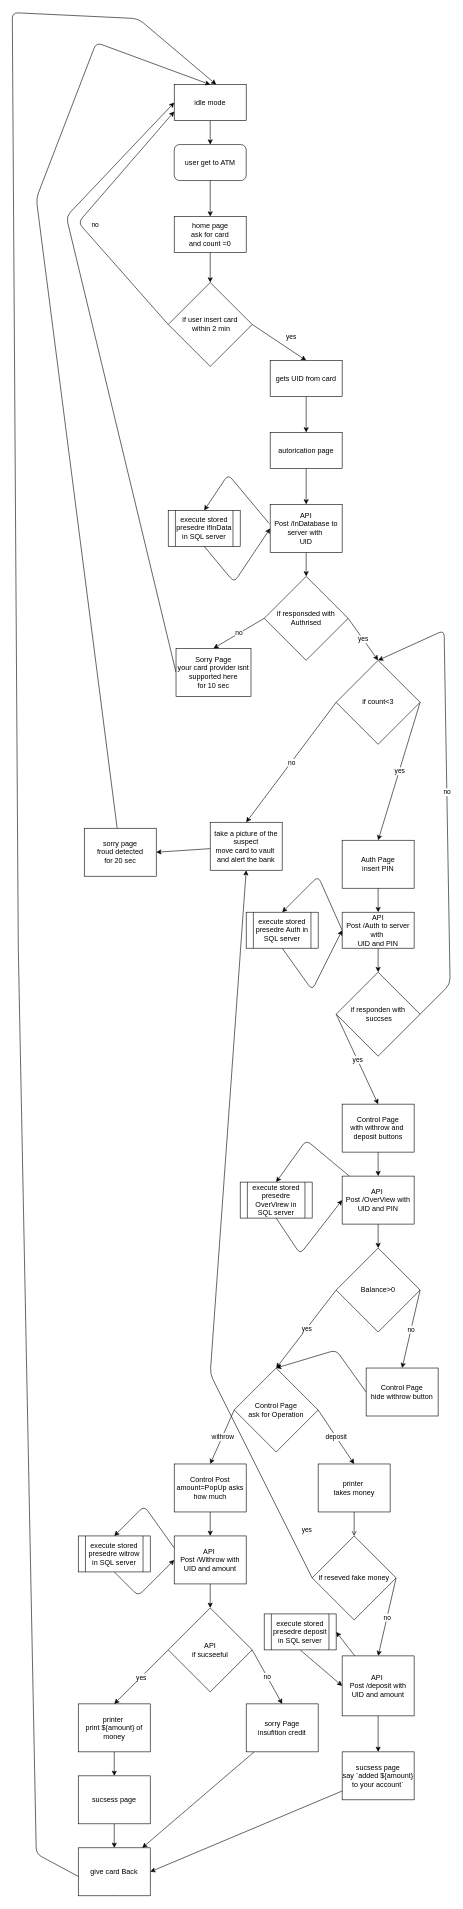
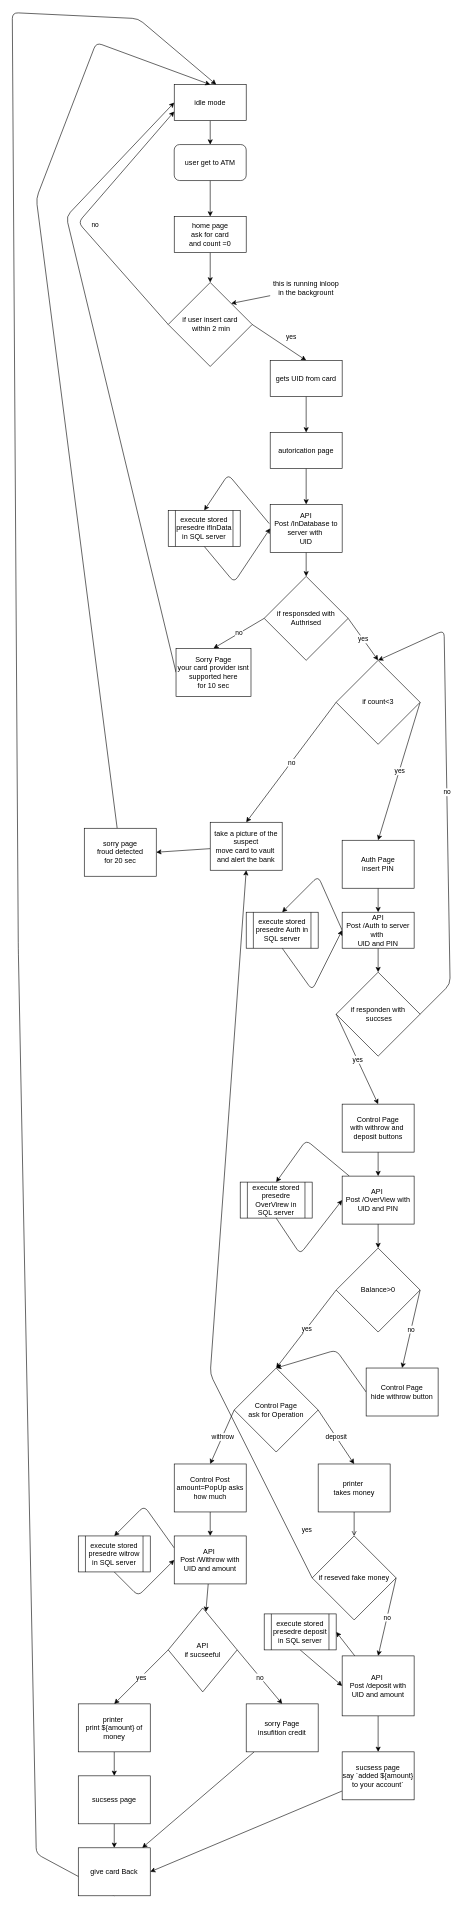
node "this is running inloop in the backgrount": added
edge "this is running inloop in the backgrount" -> "if user insert card within 2 min": added
node "API if sucseeful": size 84x84 -> 69x84
